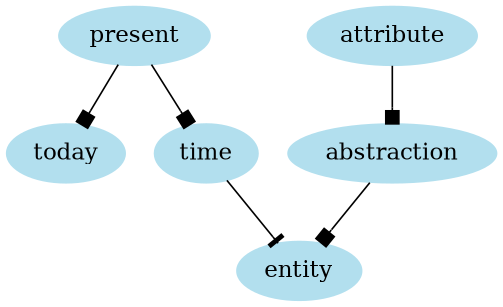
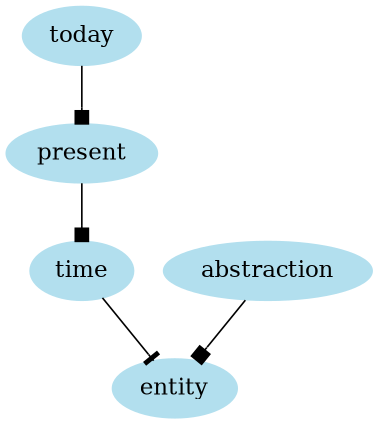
node "attribute": removed
edge "present" -> "today": reversed
